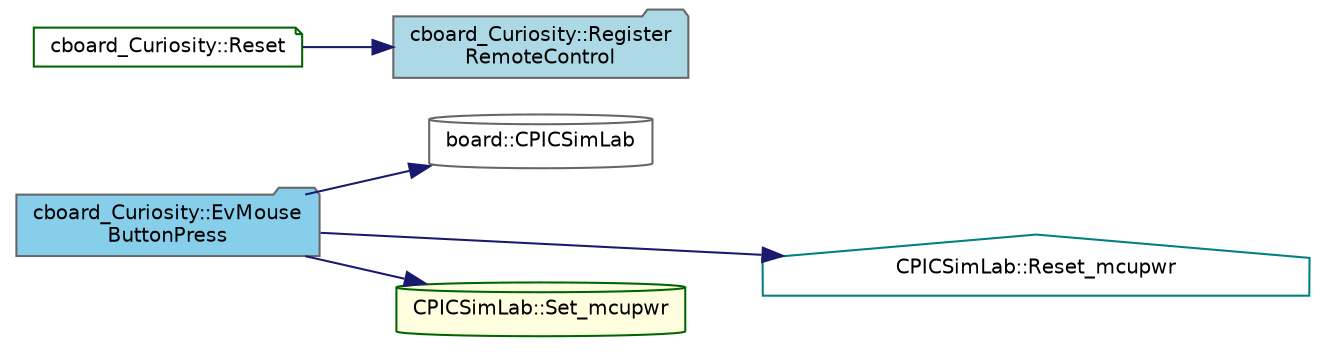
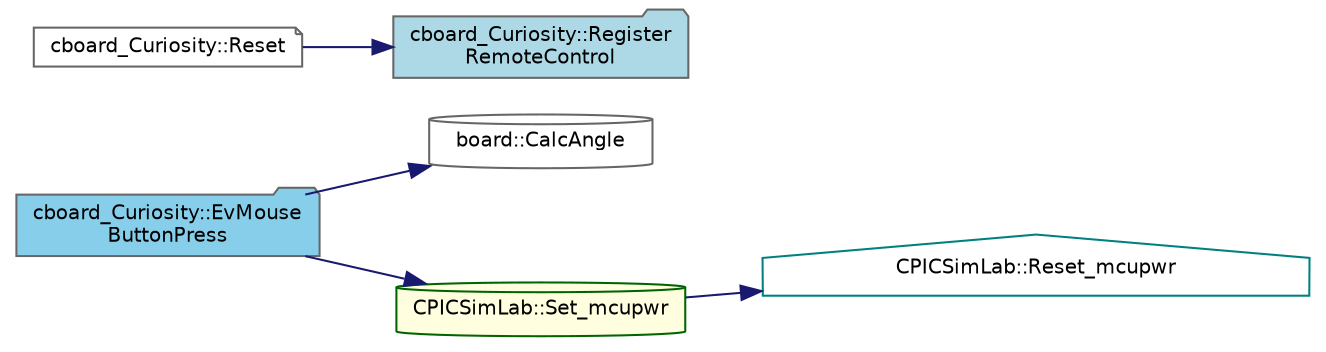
node "cboard_Curiosity::Reset": color darkgreen -> gray40
node "board::CPICSimLab": label "board::CPICSimLab" -> "board::CalcAngle"
edge "cboard_Curiosity::EvMouse ButtonPress" -> "CPICSimLab::Reset_mcupwr": now "CPICSimLab::Set_mcupwr" -> "CPICSimLab::Reset_mcupwr"
